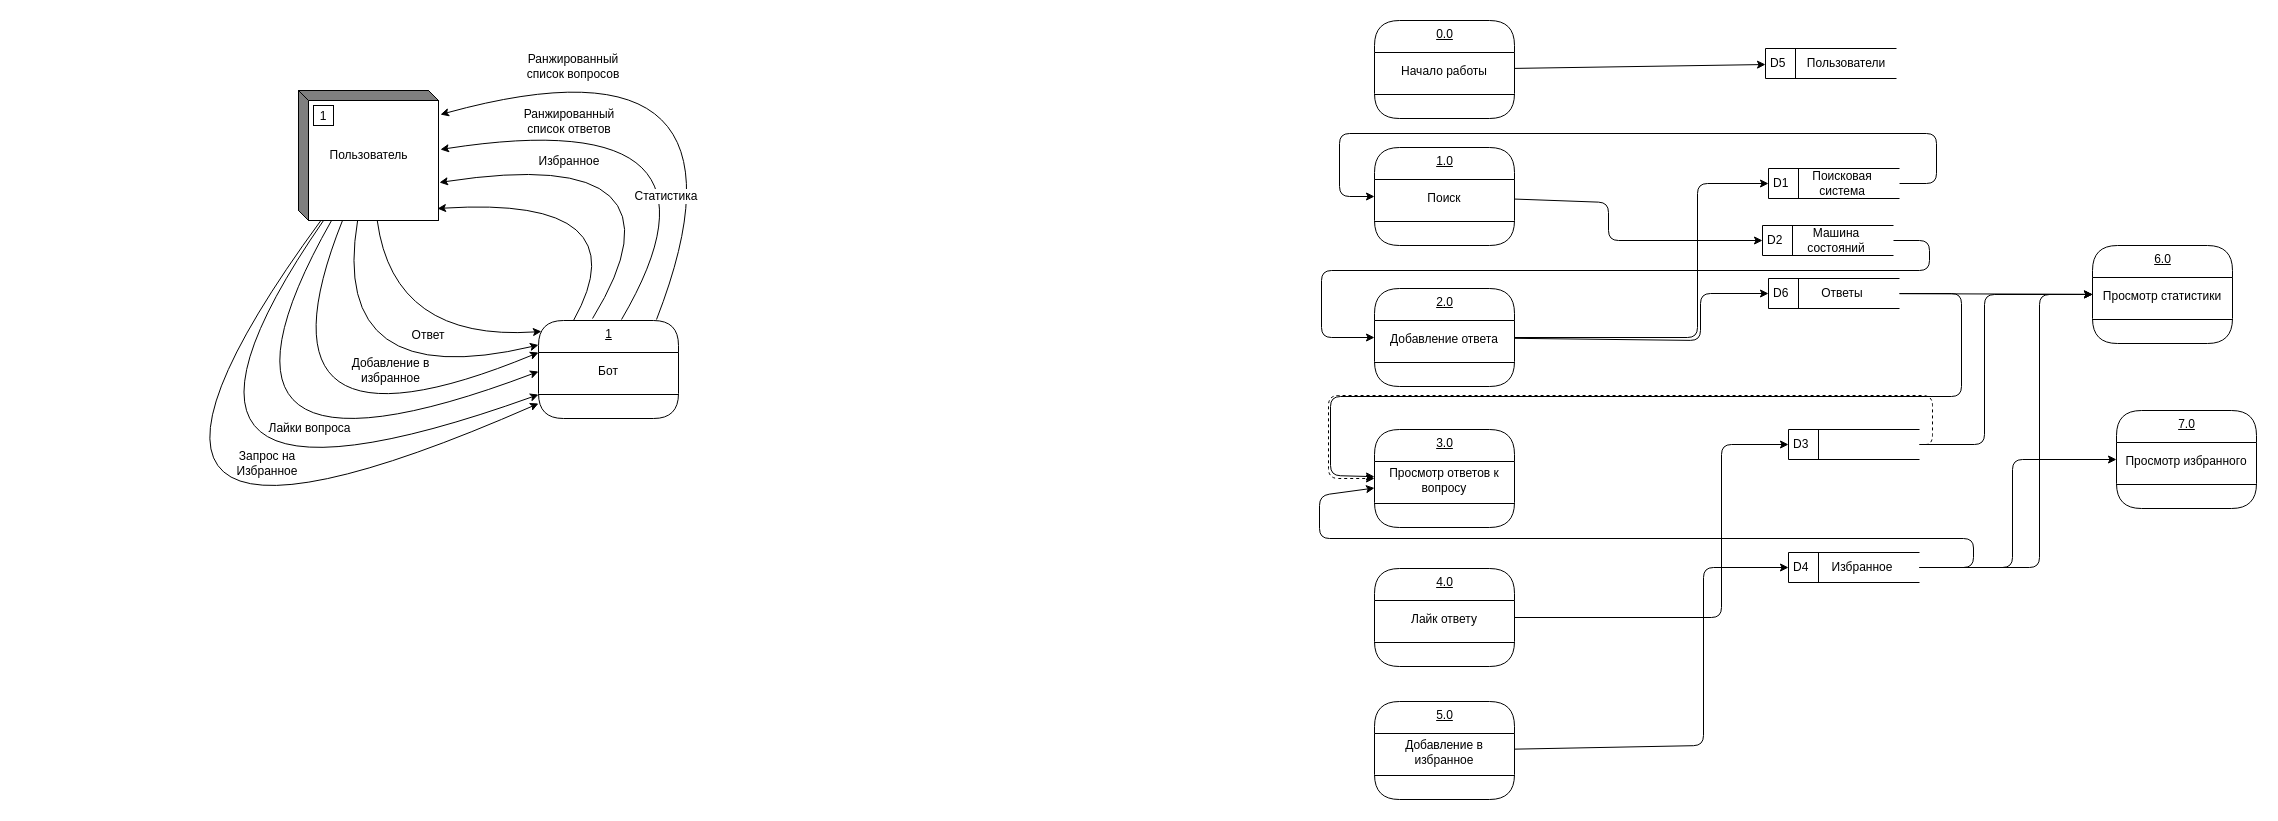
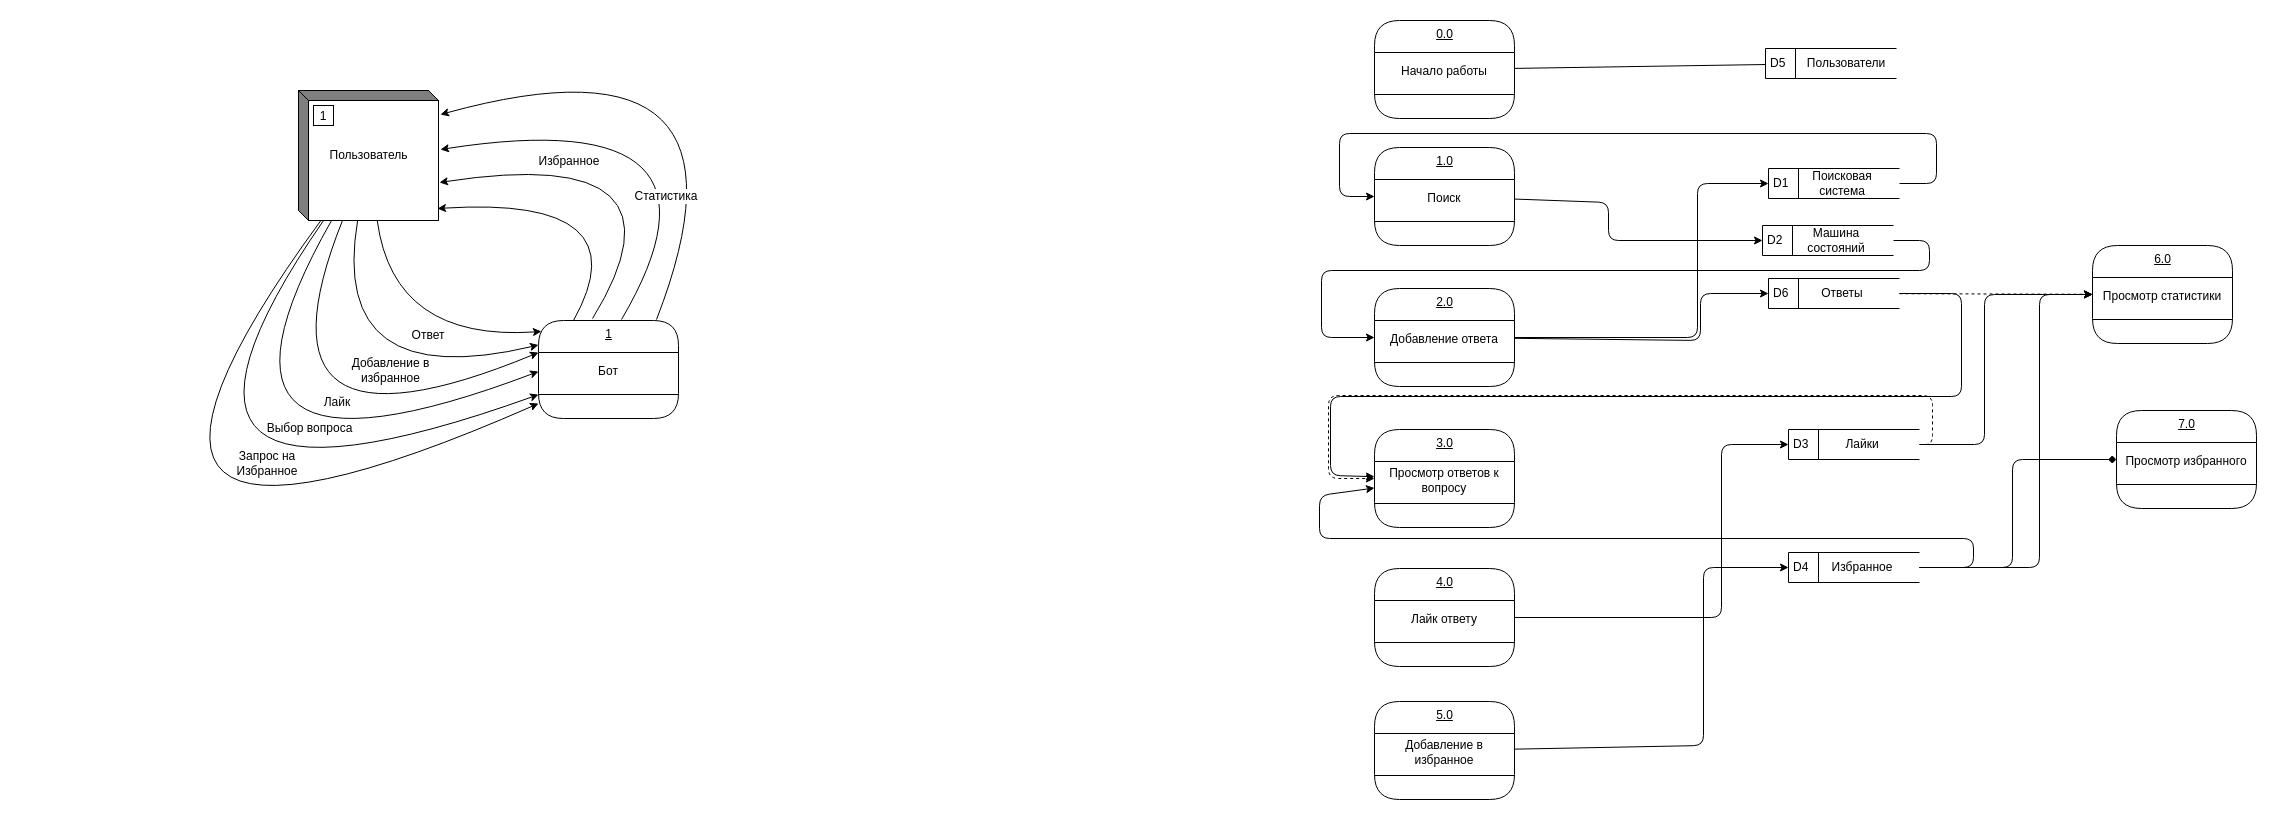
edge "0.0" -> "D5": arrowhead classic -> none
node "Ранжированный список вопросов": removed
node "Ранжированный список ответов": removed
edge "D6" -> "6.0": style solid -> dashed
node "Лайк": added
node "Лайки вопроса": label "Лайки вопроса" -> "Выбор вопроса"
node "Лайки": added
edge "D4" -> "7.0": arrowhead classic -> diamond
